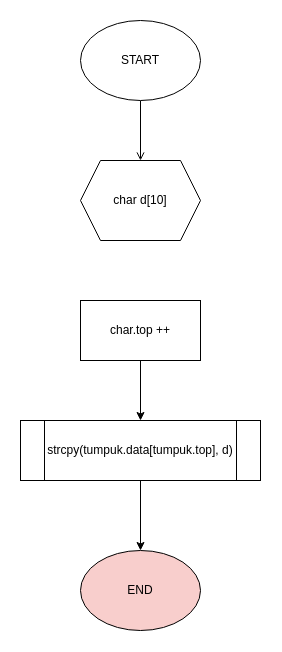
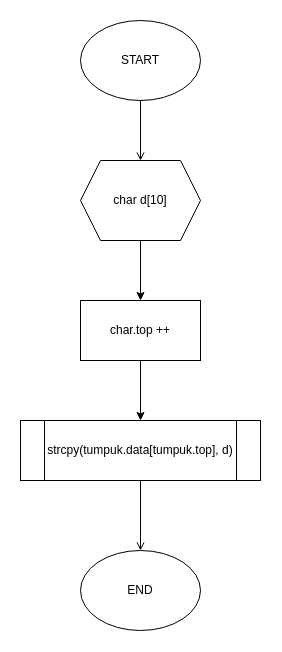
edge "char d[10]" -> "char.top ++": added
edge "strcpy(tumpuk.data[tumpuk.top], d)" -> "END": arrowhead classic -> open
node "END": fillcolor #f8cecc -> #ffffff
